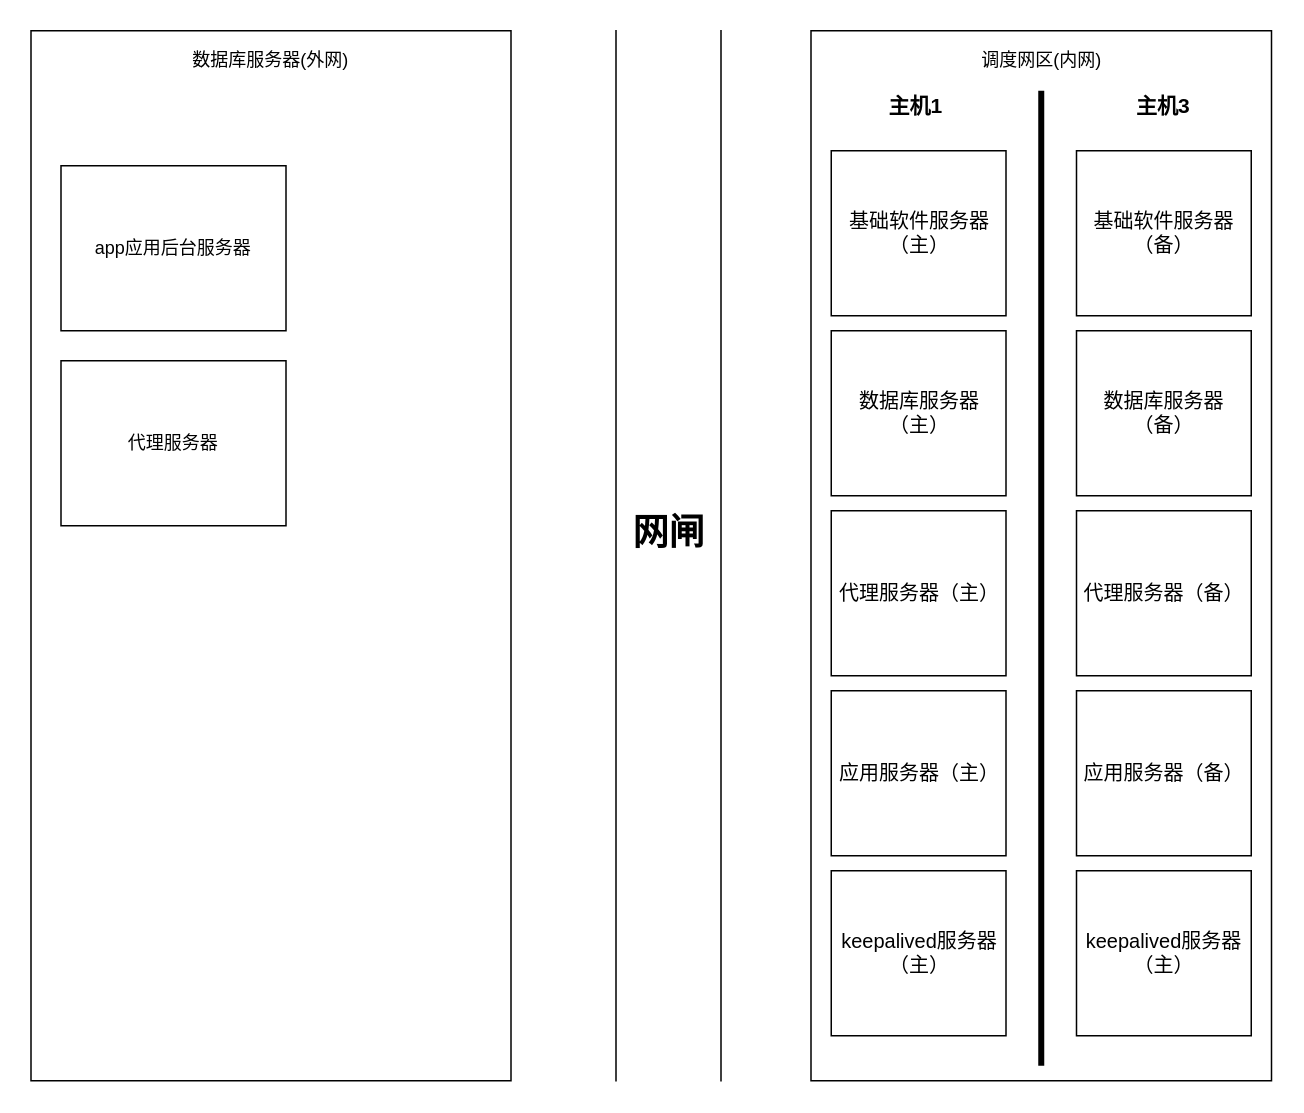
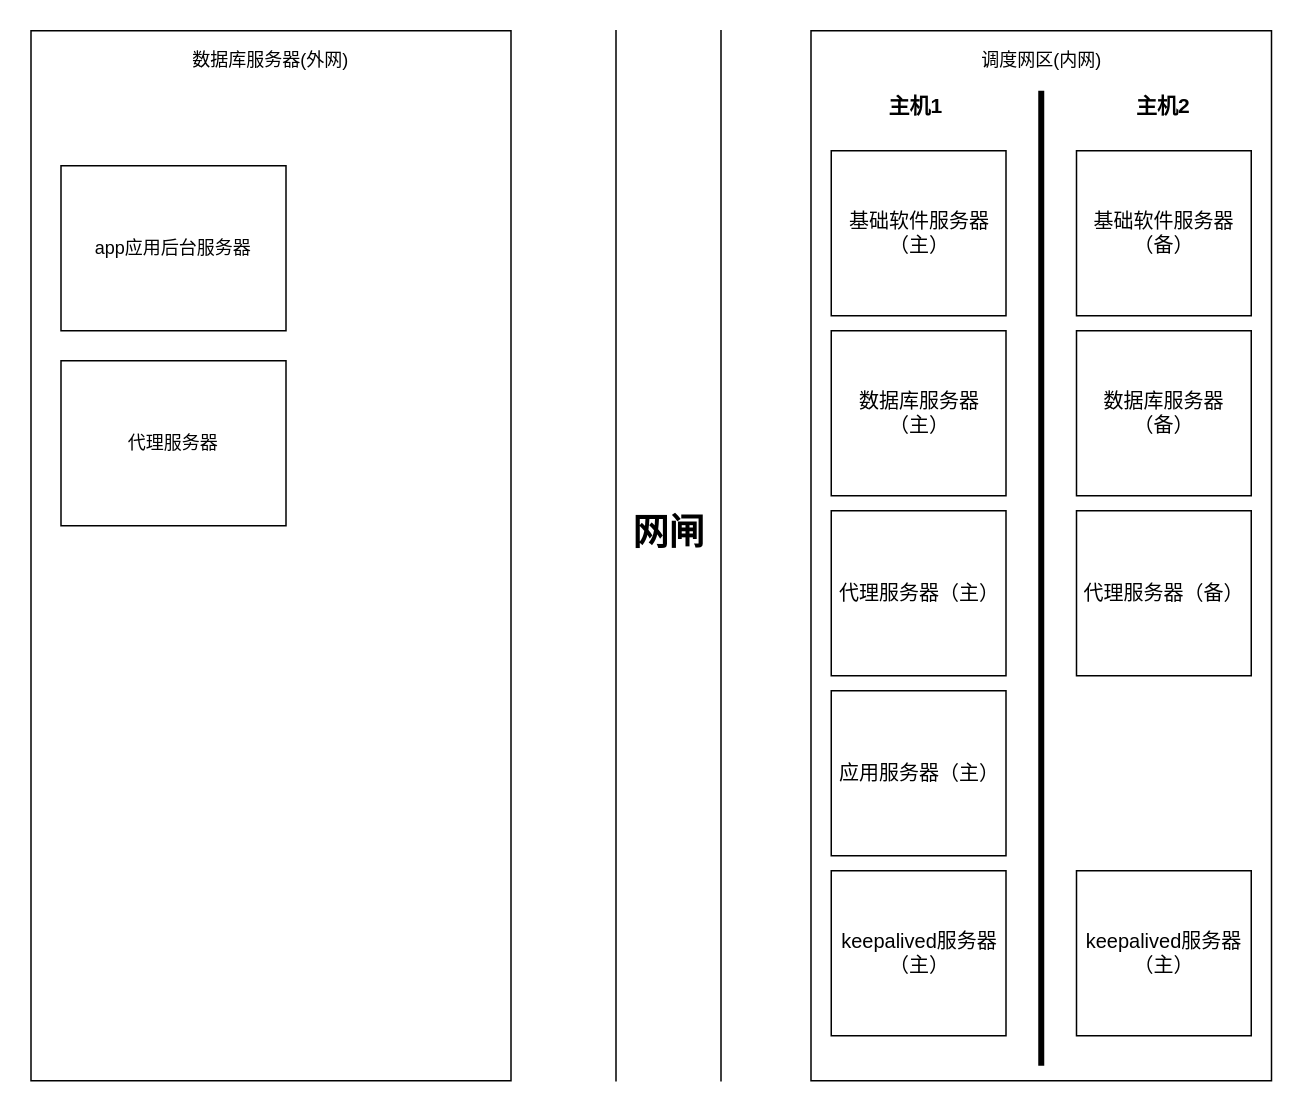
node "主机3": label "主机3" -> "主机2"
node "应用服务器（备）": removed
